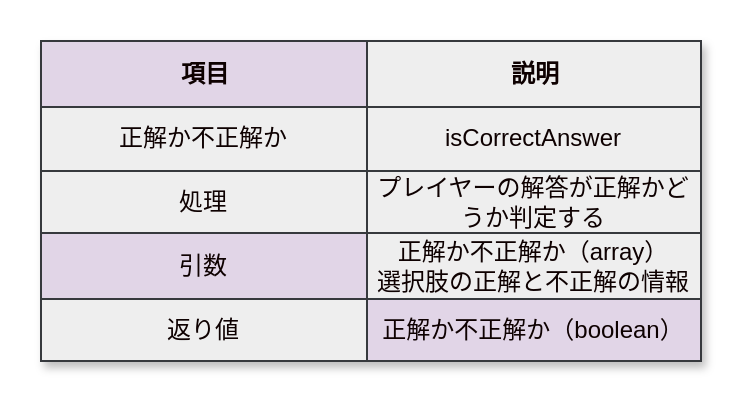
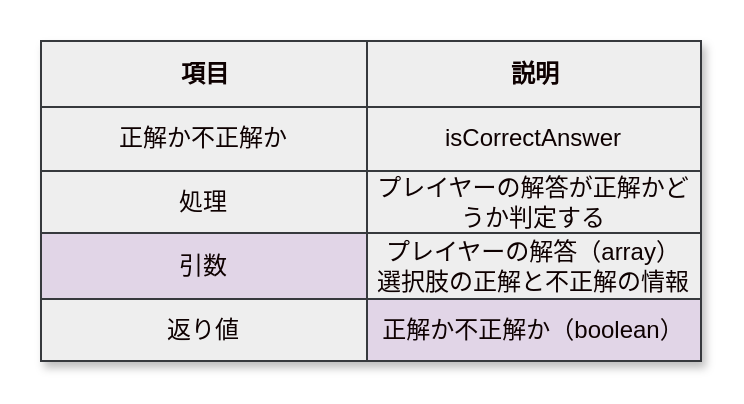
node "項目": fillcolor #e1d5e7 -> #eeeeee
node "正解か不正解か（array） 選択肢の正解と不正解の情報": label "正解か不正解か（array） 選択肢の正解と不正解の情報" -> "プレイヤーの解答（array） 選択肢の正解と不正解の情報"
